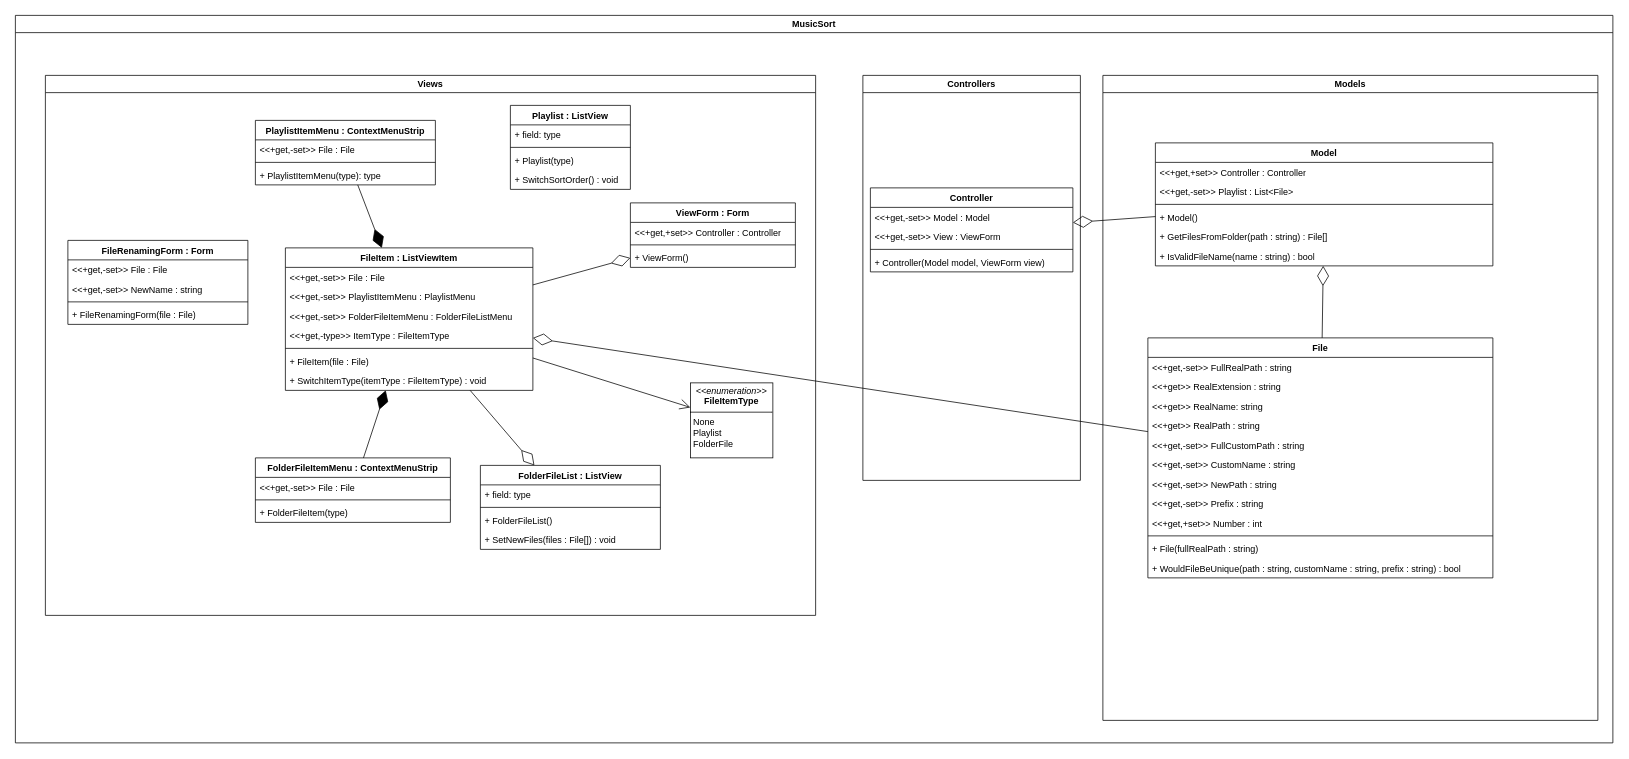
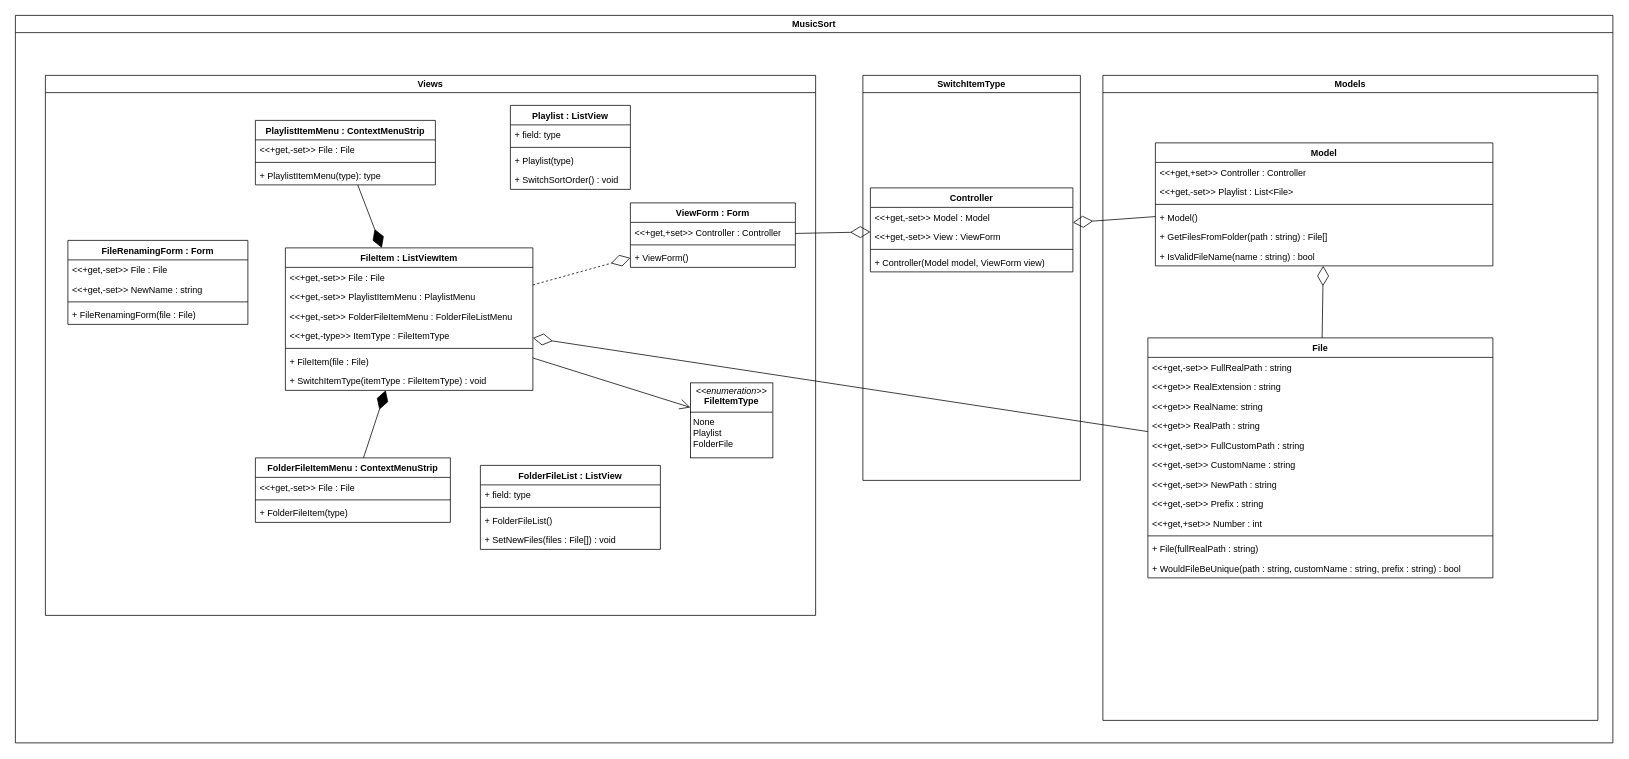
node "Controllers": label "Controllers" -> "SwitchItemType"
edge "ViewForm : Form" -> "Controller": added
edge "FileItem : ListViewItem" -> "ViewForm : Form": style solid -> dashed
edge "FileItem : ListViewItem" -> "FolderFileList : ListView": removed
